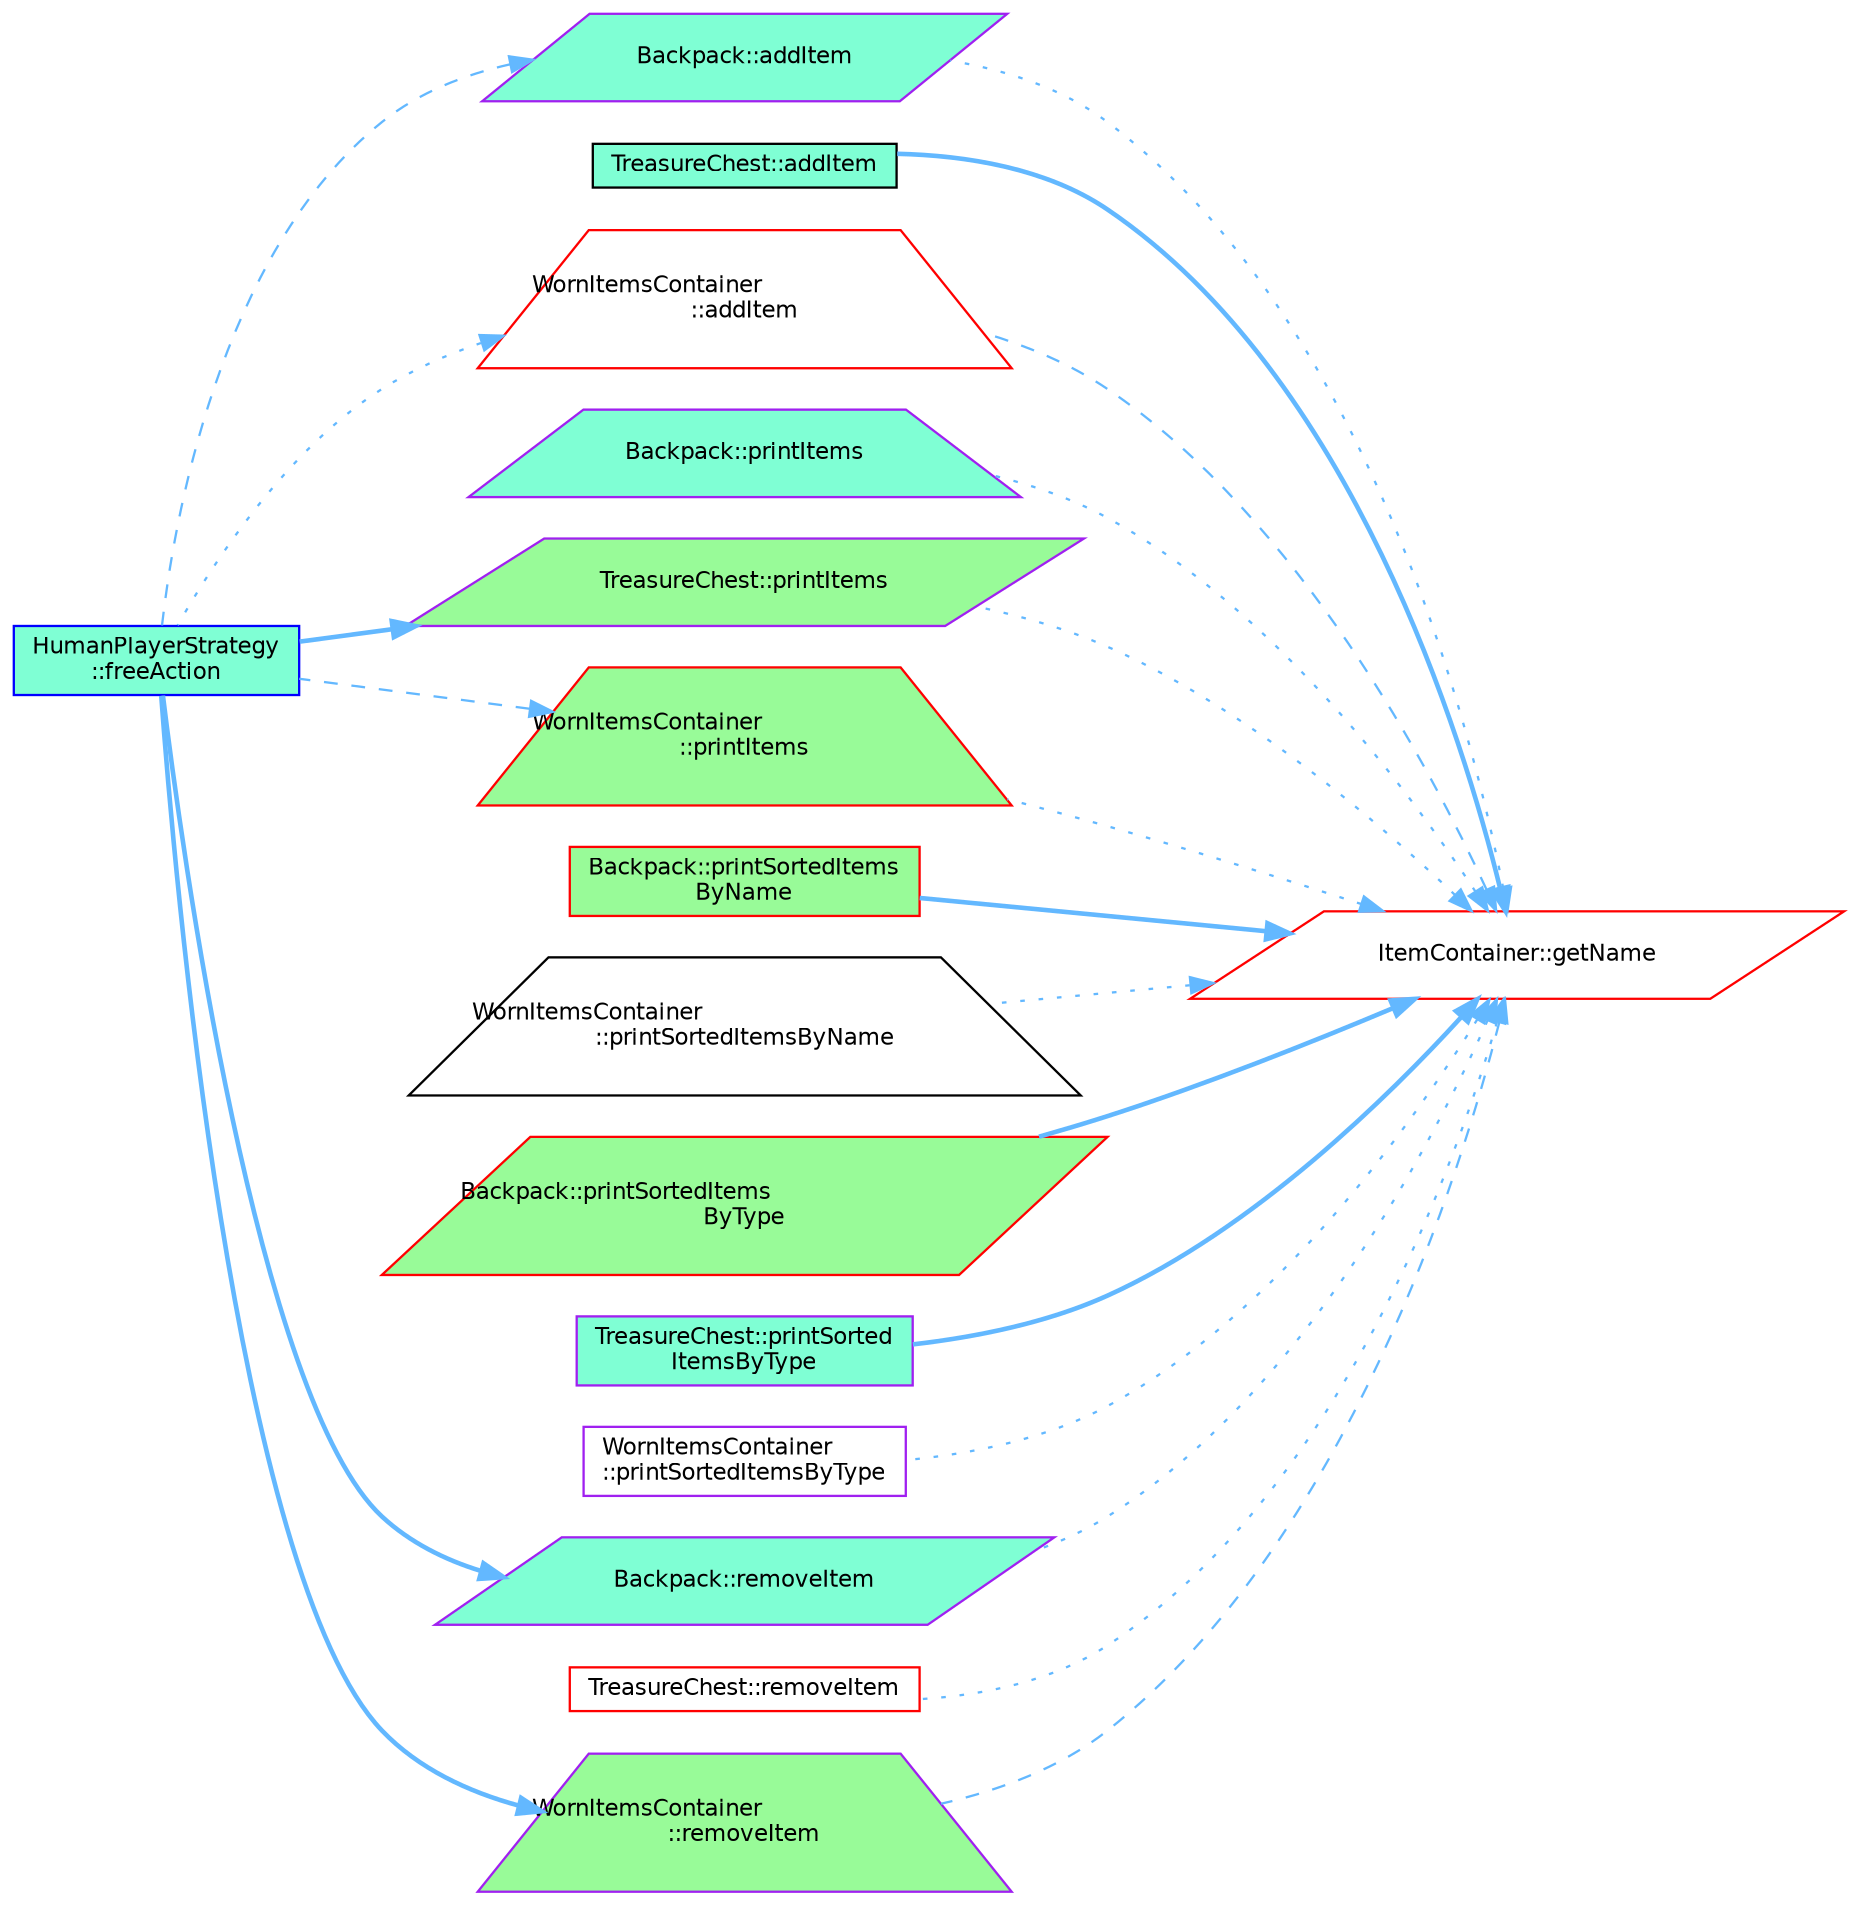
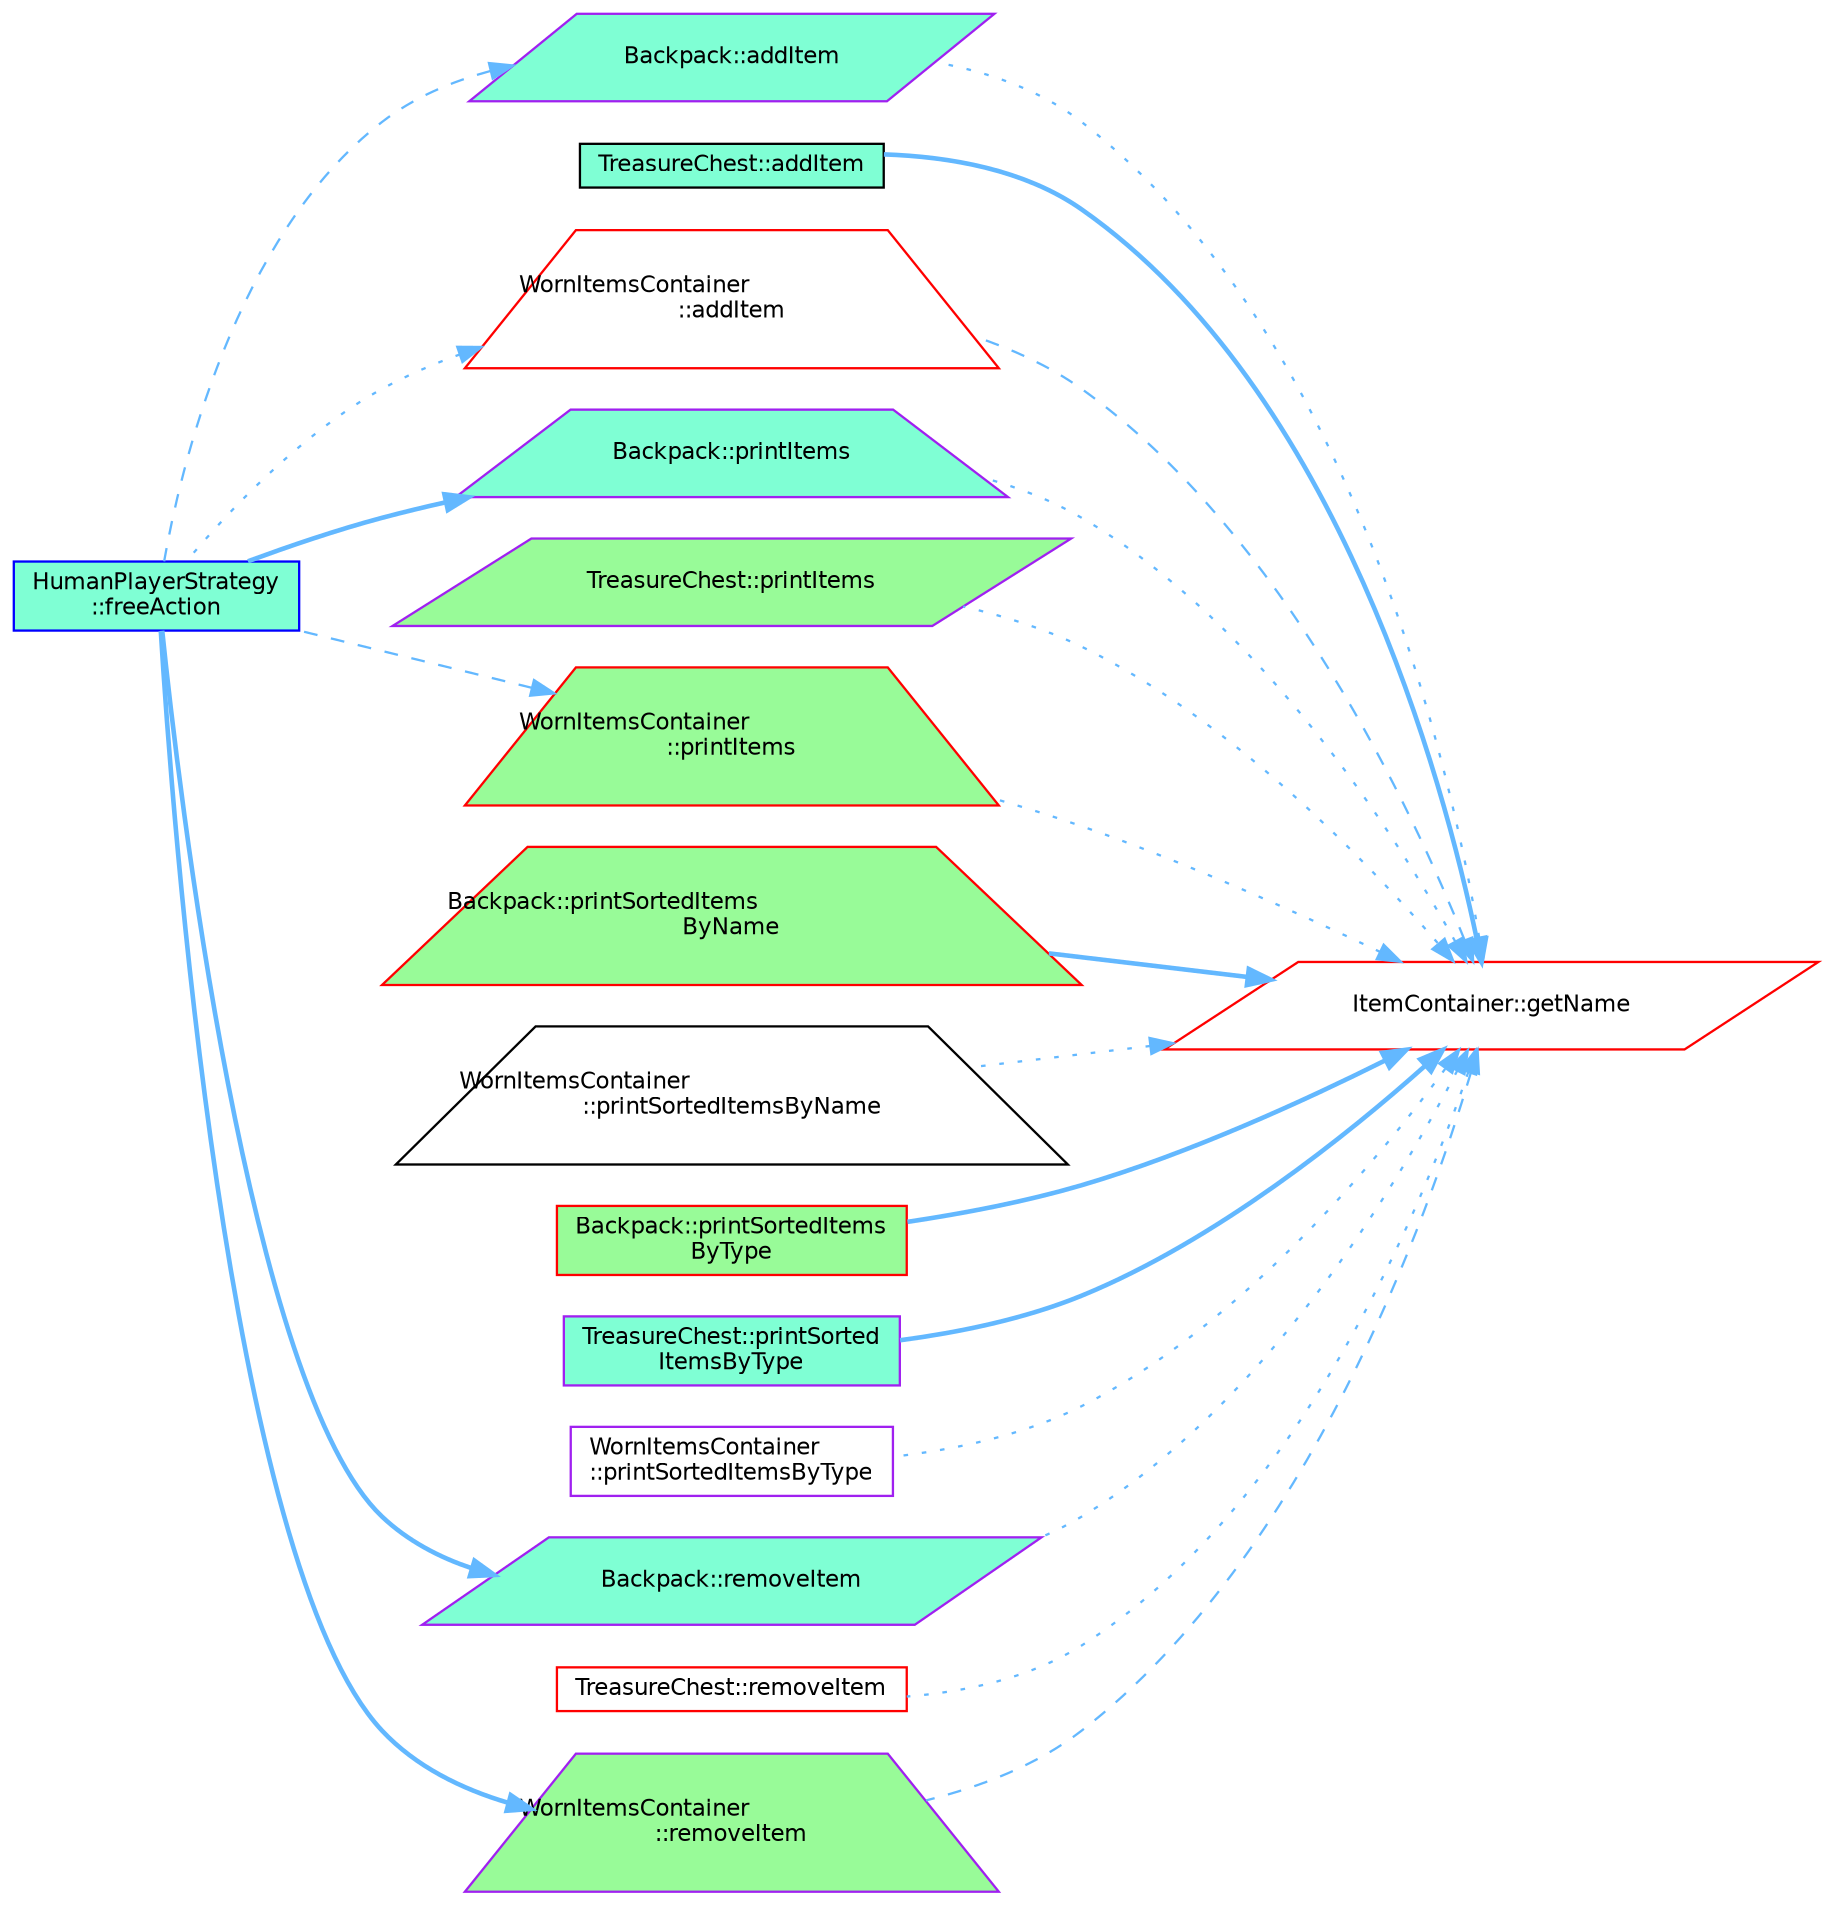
edge "HumanPlayerStrategy ::freeAction" -> "TreasureChest::printItems": now "HumanPlayerStrategy ::freeAction" -> "Backpack::printItems"
node "Backpack::printSortedItems ByName": shape box -> trapezium
node "Backpack::printSortedItems ByType": shape parallelogram -> box
